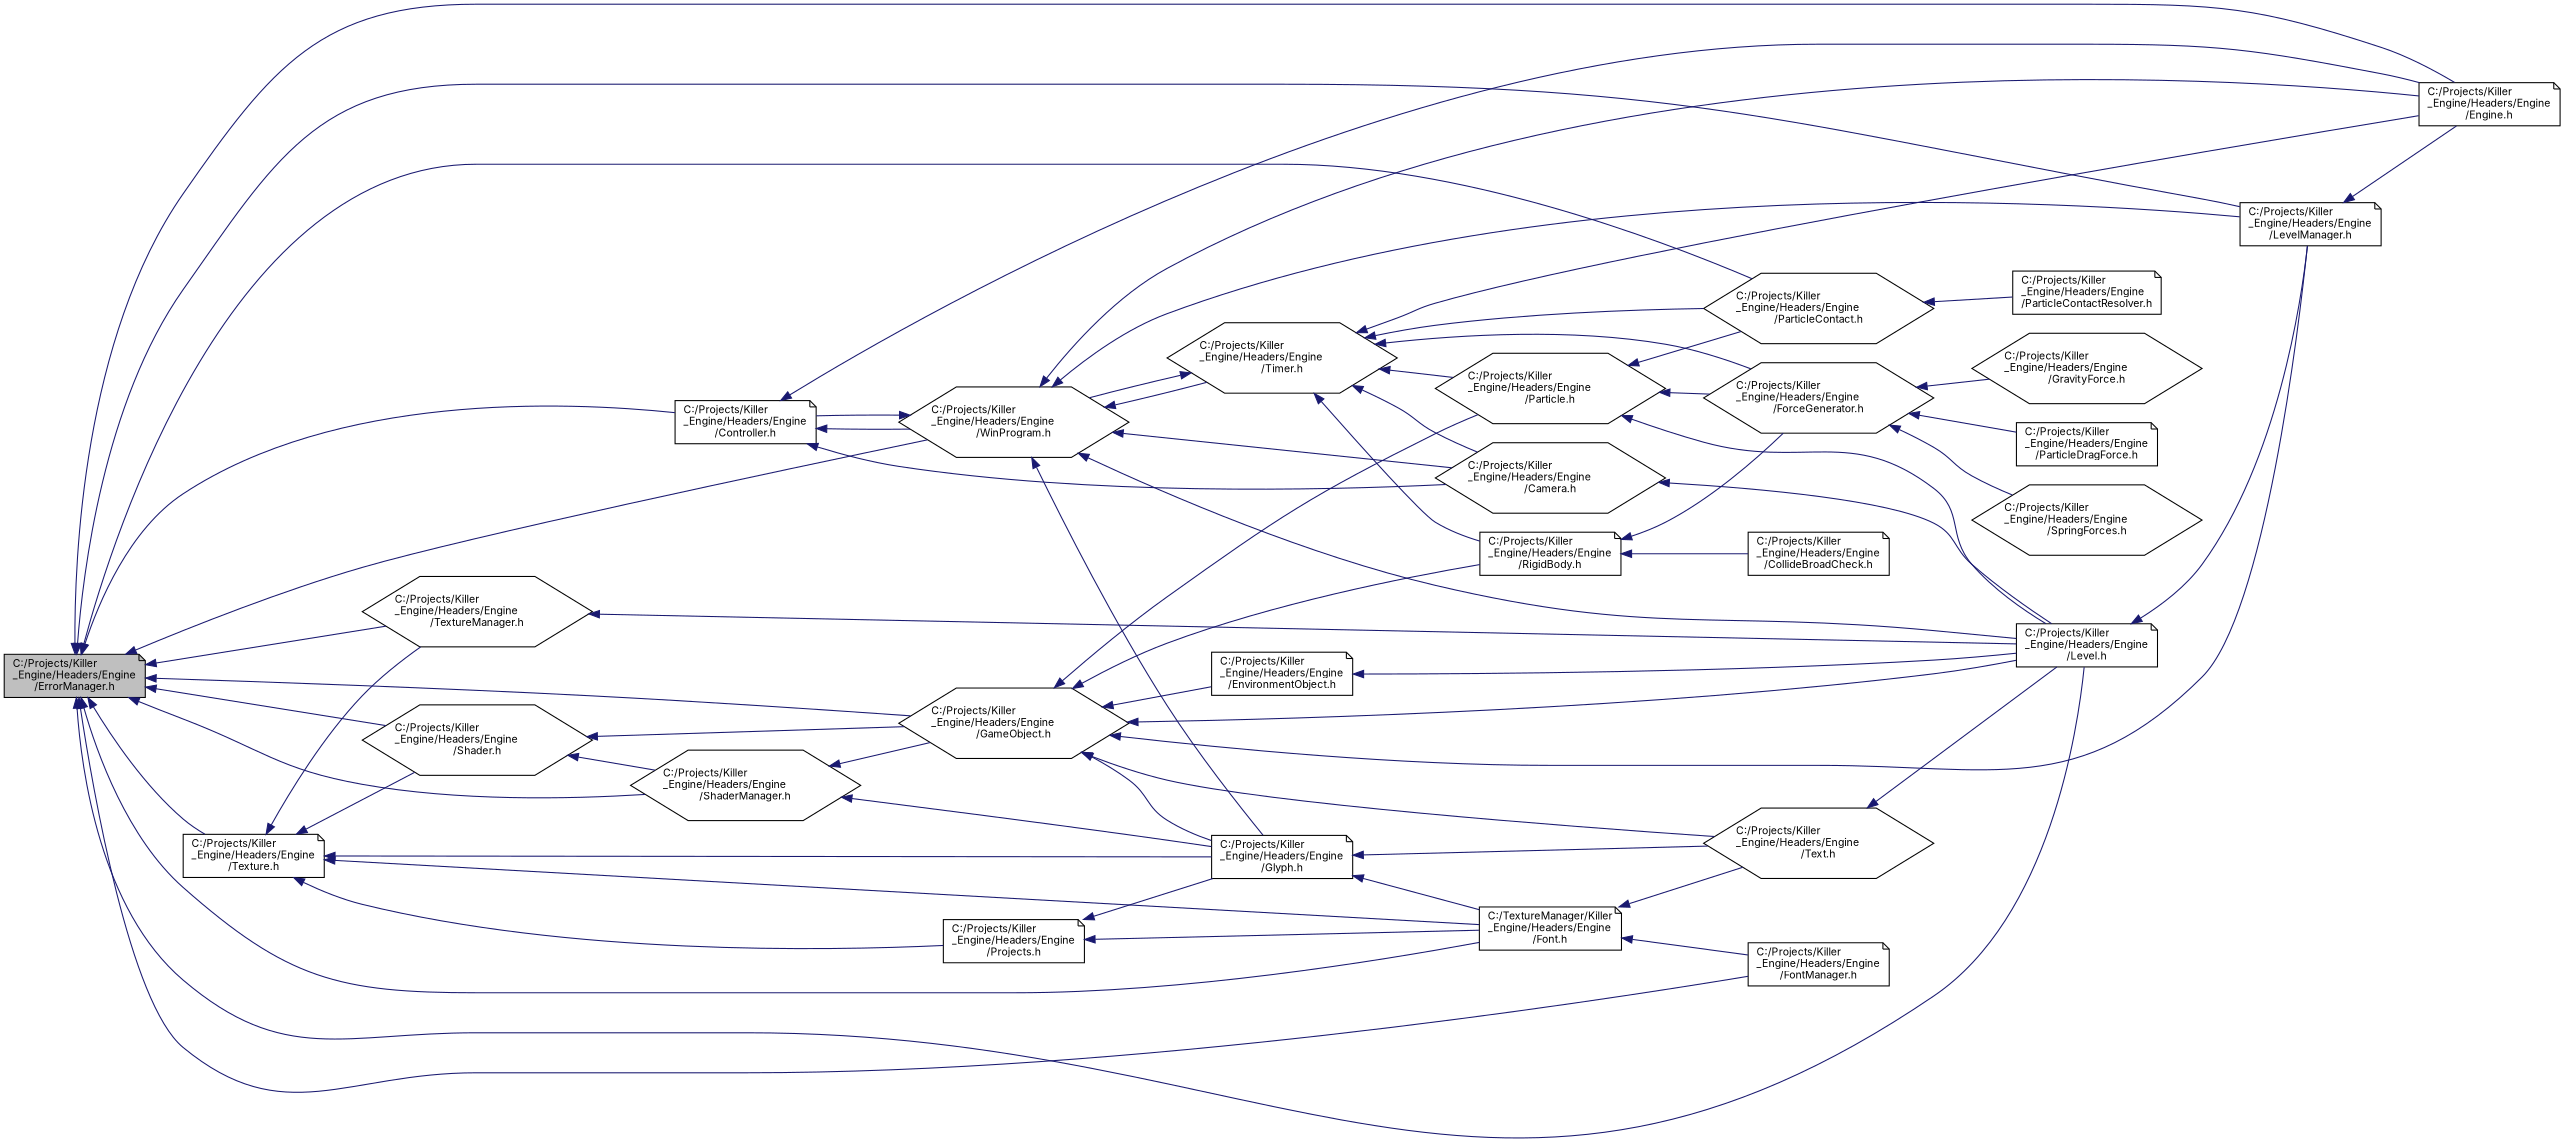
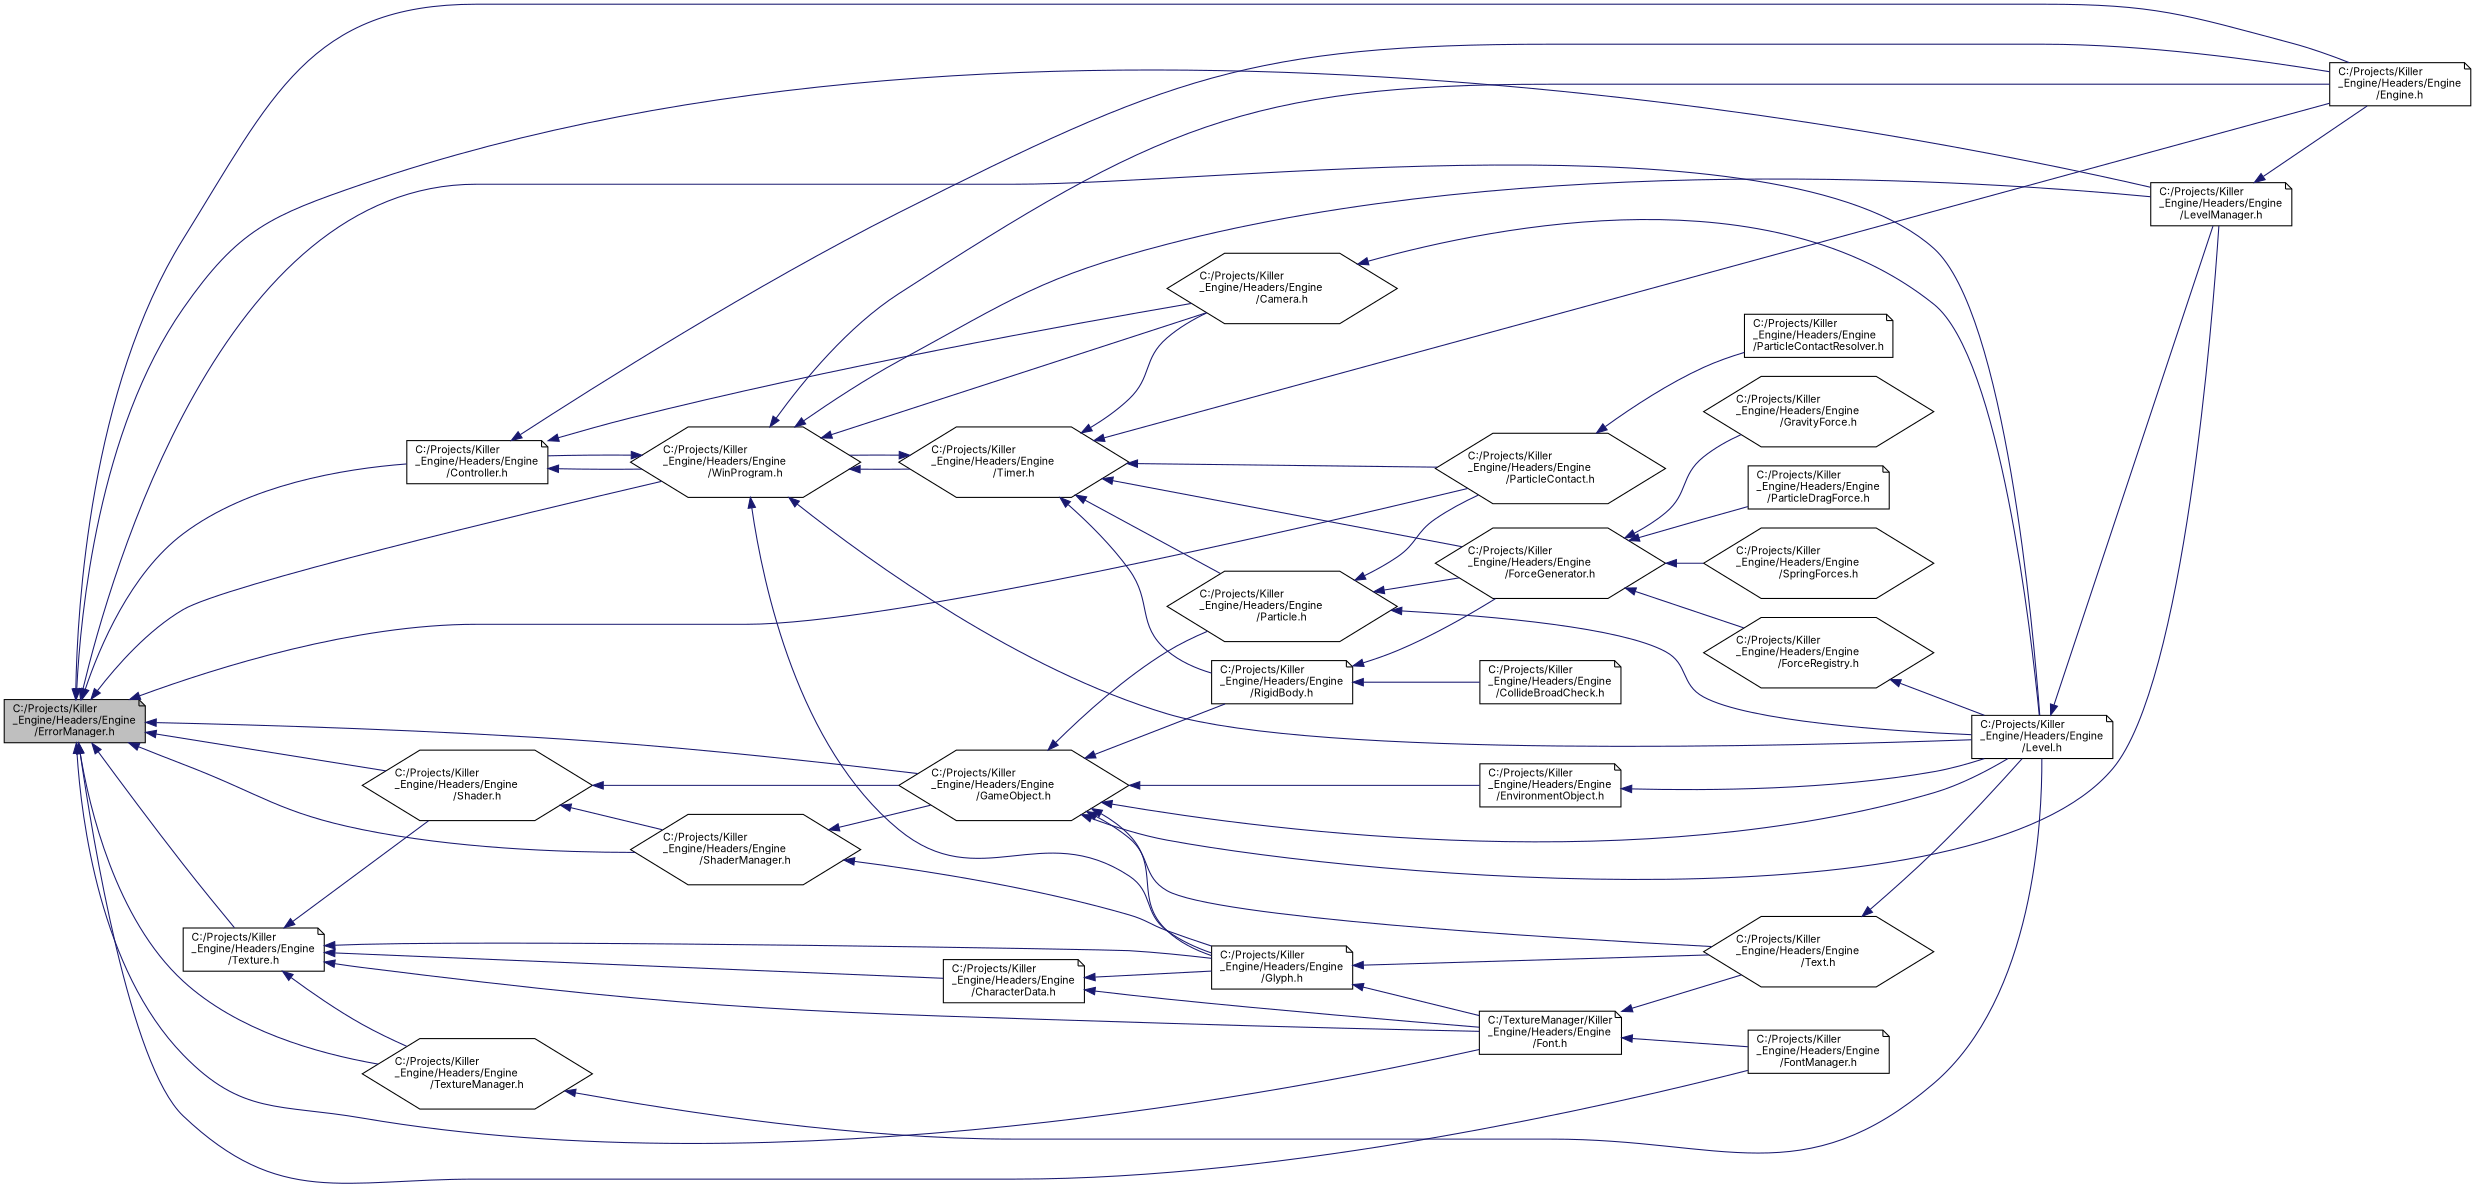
node "C:/Projects/Killer _Engine/Headers/Engine /ForceRegistry.h": added
node "C:/Projects/Killer _Engine/Headers/Engine /Projects.h": label "C:/Projects/Killer _Engine/Headers/Engine /Projects.h" -> "C:/Projects/Killer _Engine/Headers/Engine /CharacterData.h"
